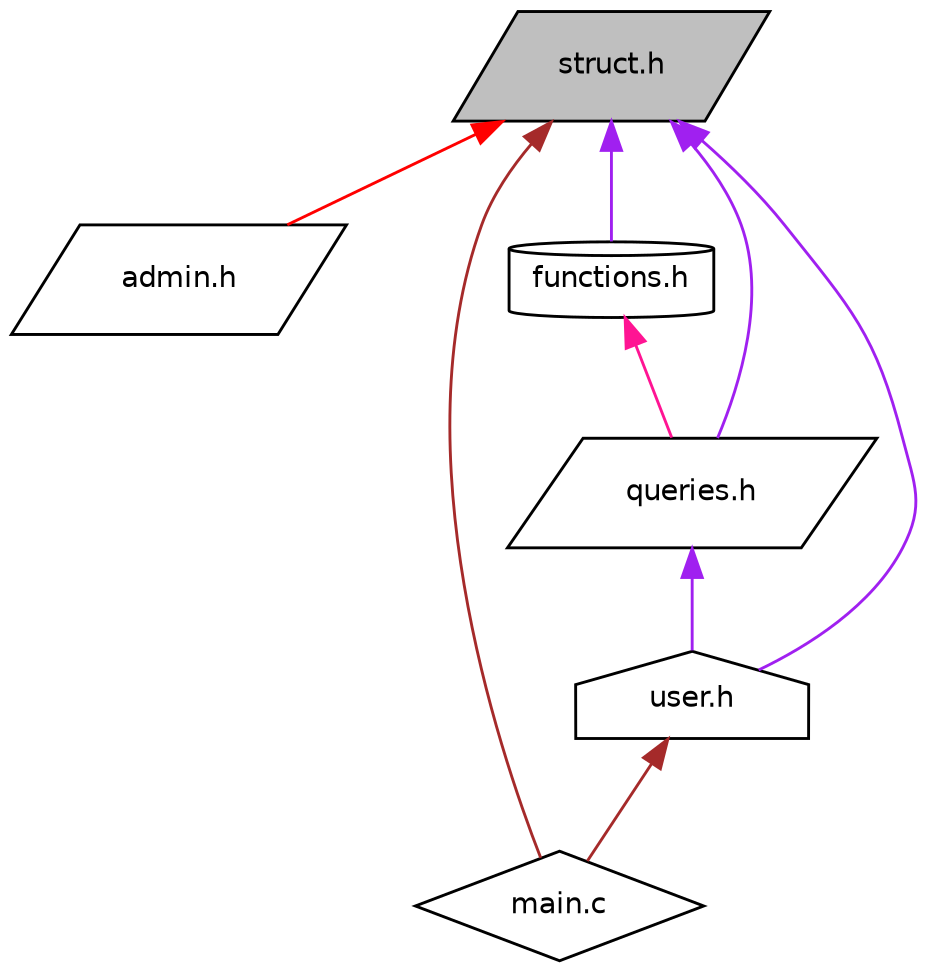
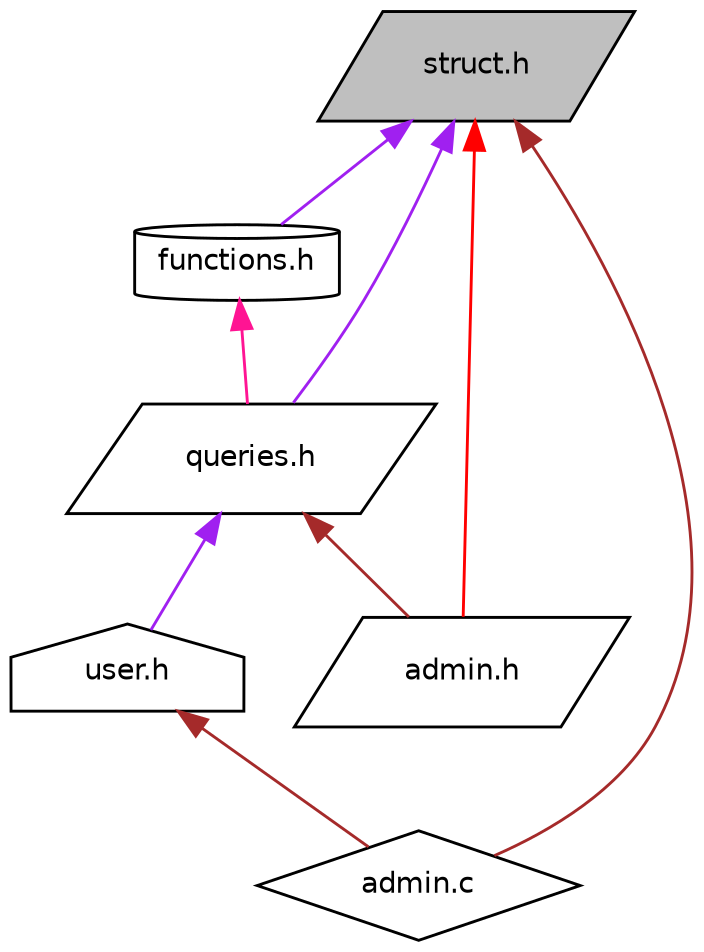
edge "user.h" -> "struct.h": removed
edge "admin.h" -> "queries.h": added
node "main.c": label "main.c" -> "admin.c"
